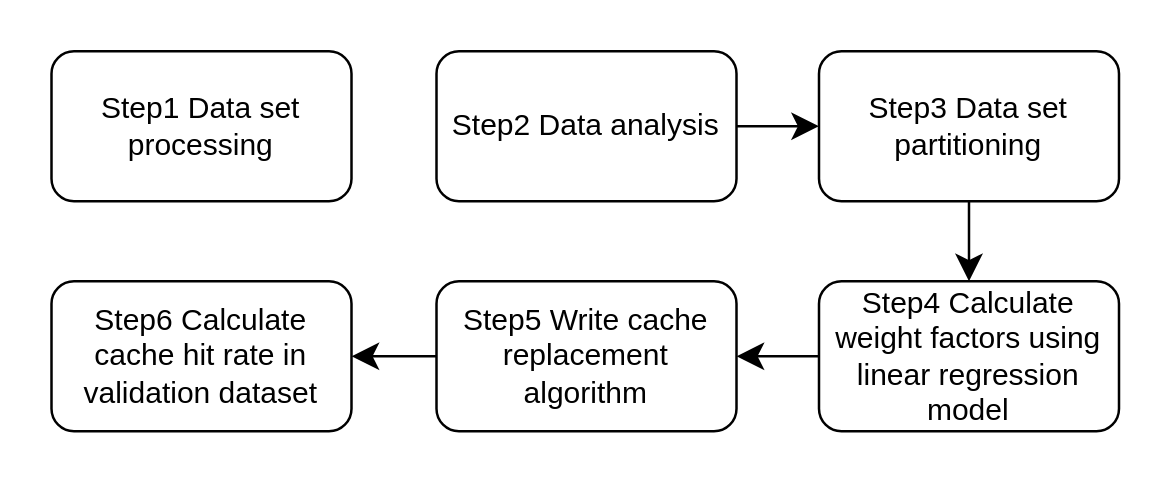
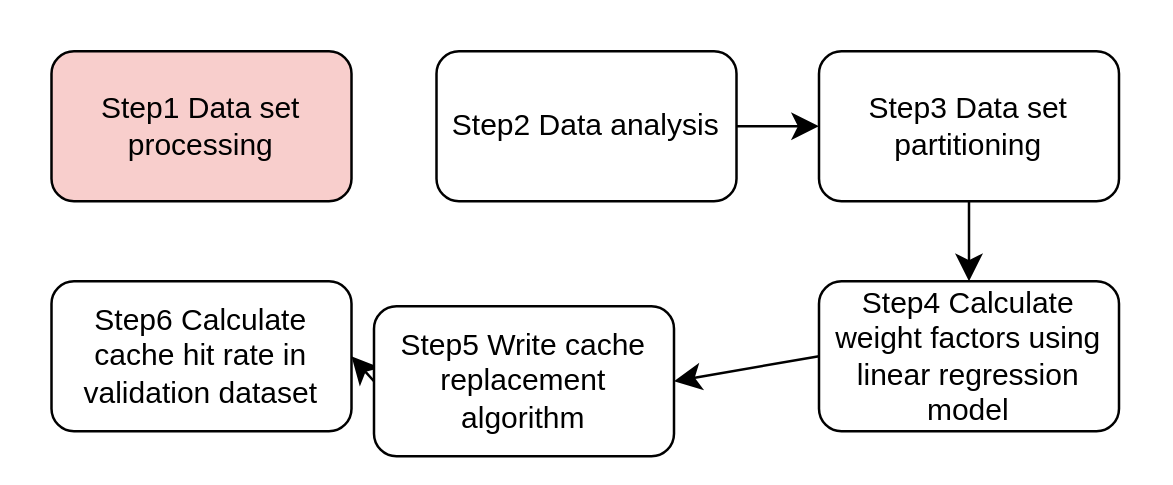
node "Step1 Data set processing": fillcolor #ffffff -> #f8cecc
node "Step5 Write cache replacement algorithm": moved (586, 356) -> (524, 381)
